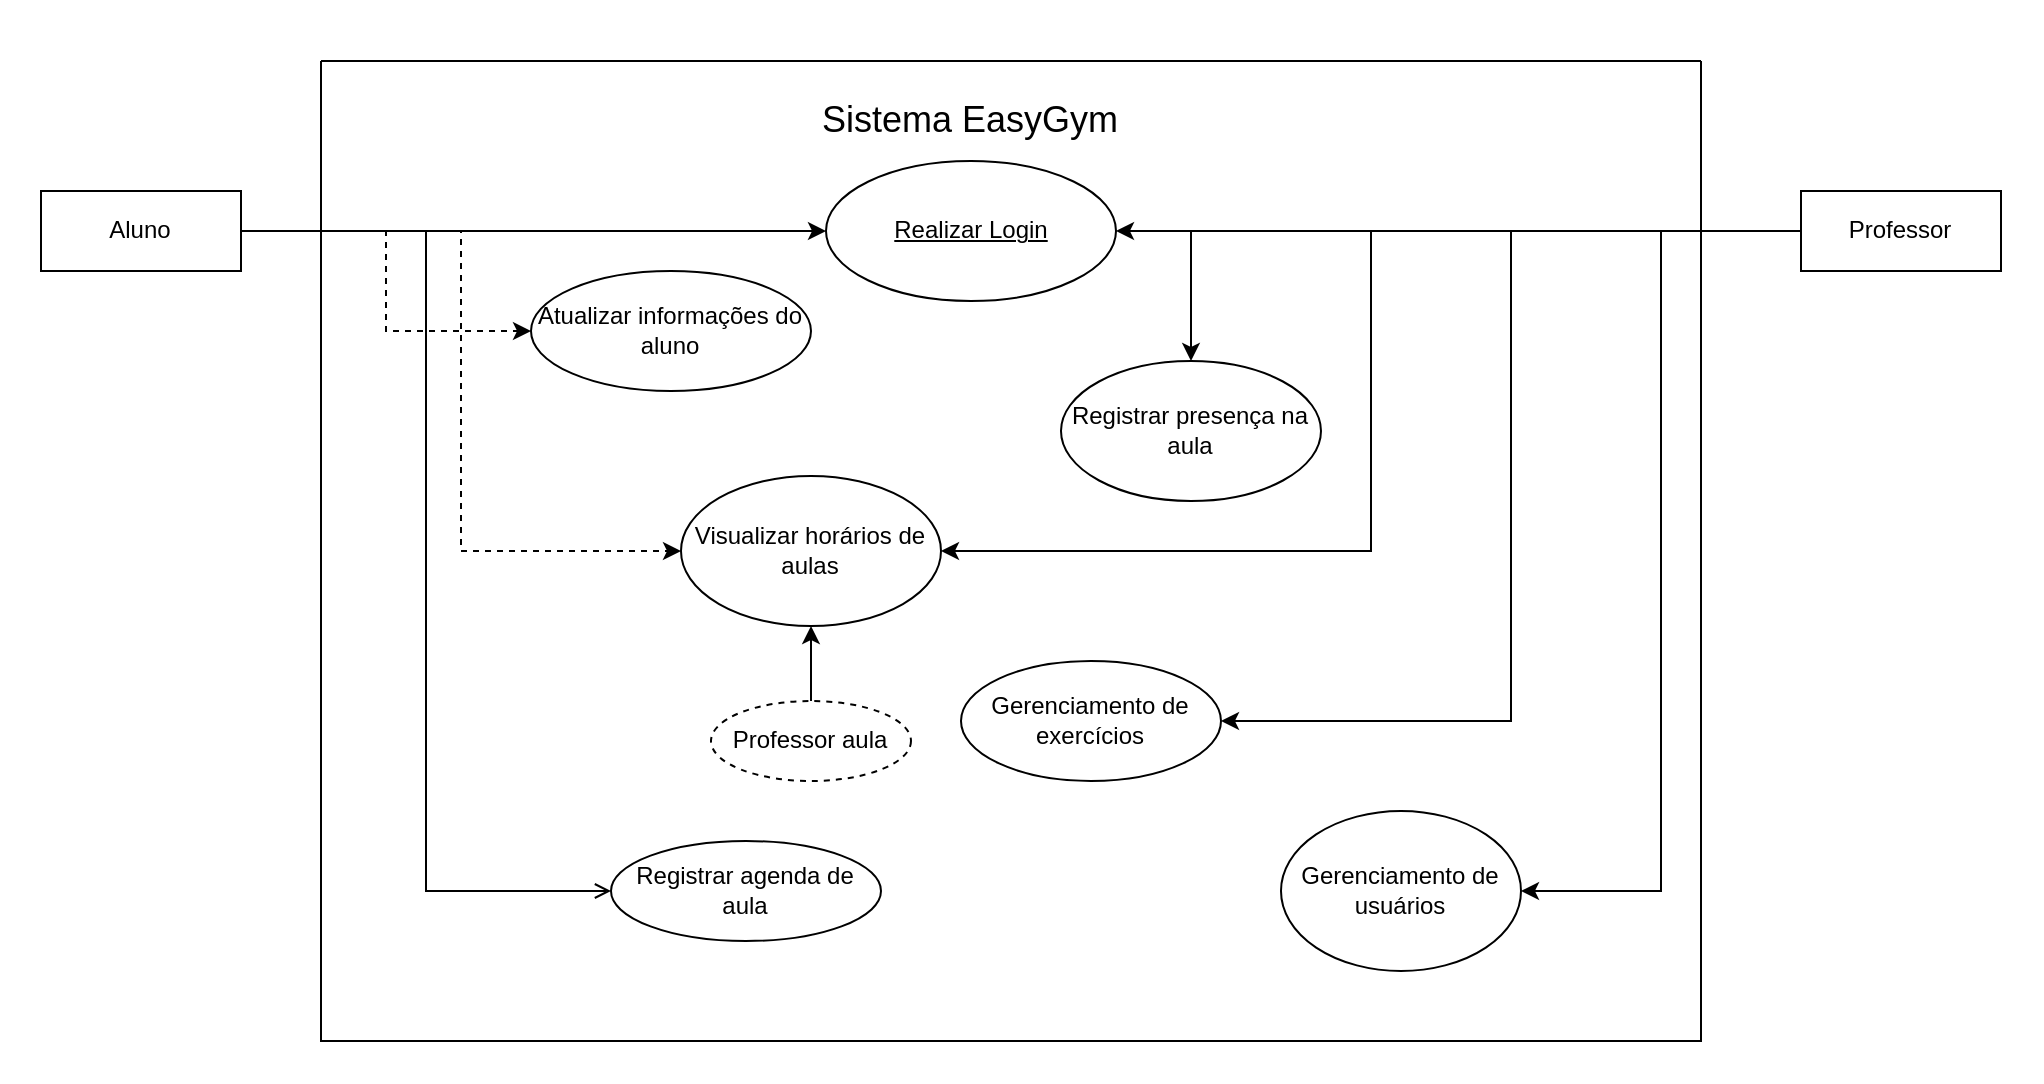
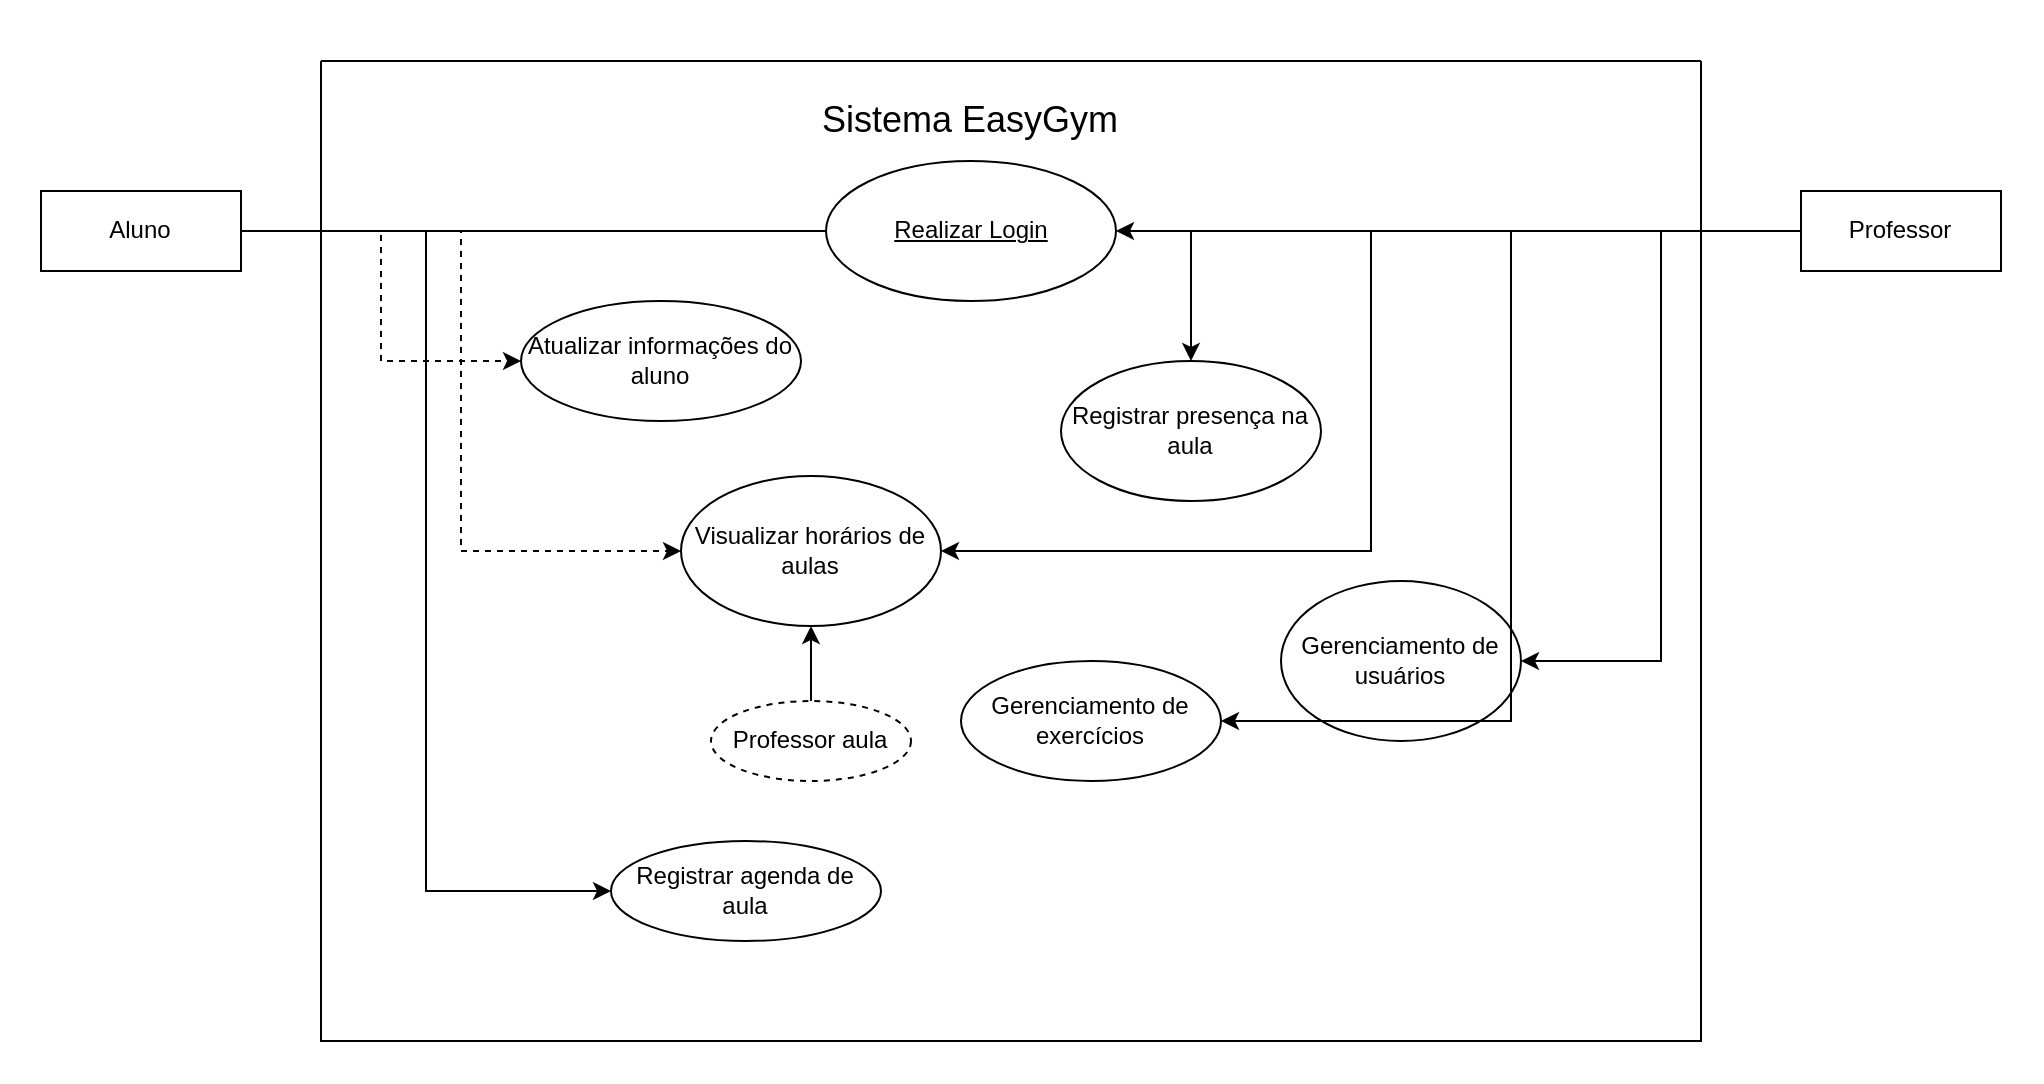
edge "Aluno" -> "Realizar Login": arrowhead classic -> none
node "Atualizar informações do aluno": moved (671, 331) -> (661, 361)
edge "Aluno" -> "Registrar agenda de aula": arrowhead open -> classic
node "Gerenciamento de usuários": moved (1401, 891) -> (1401, 661)
